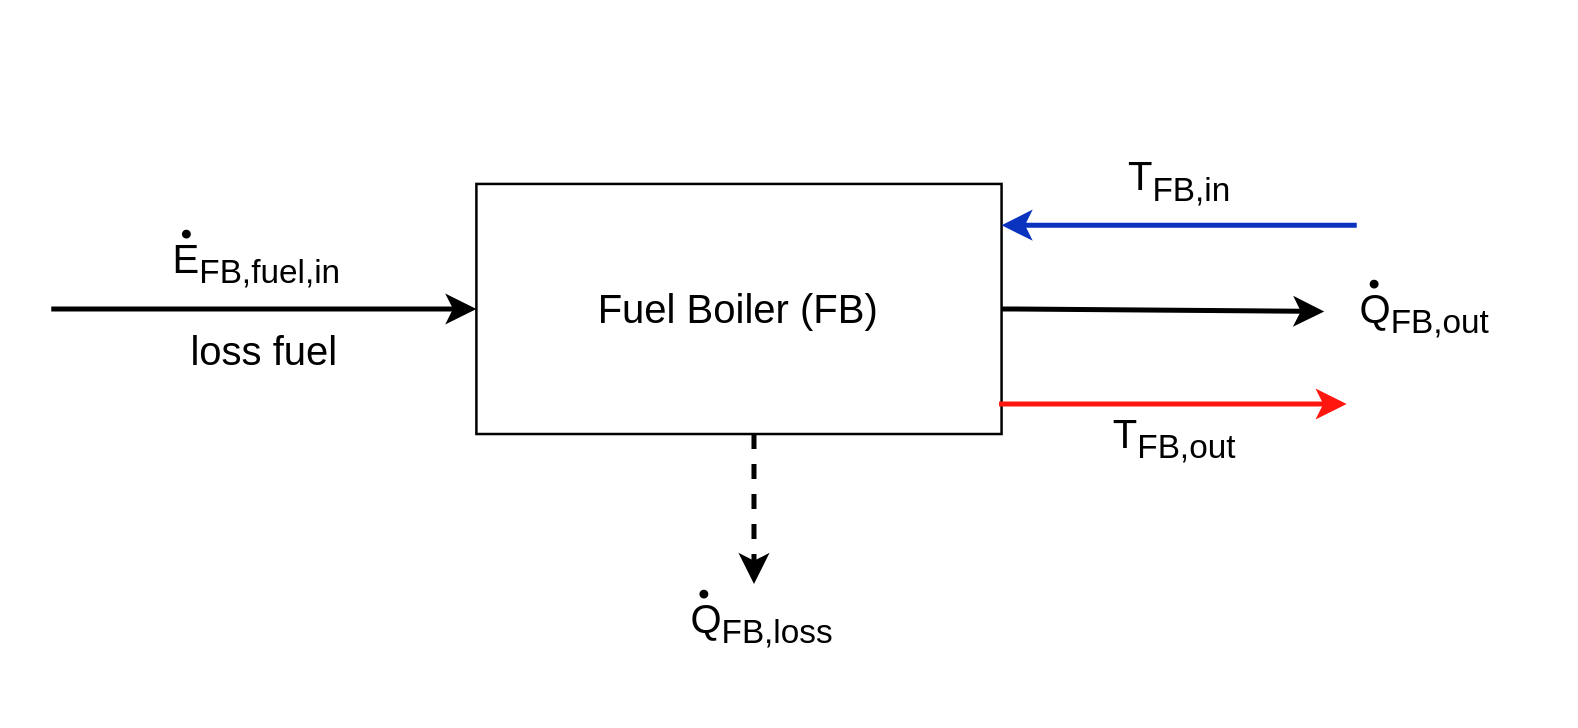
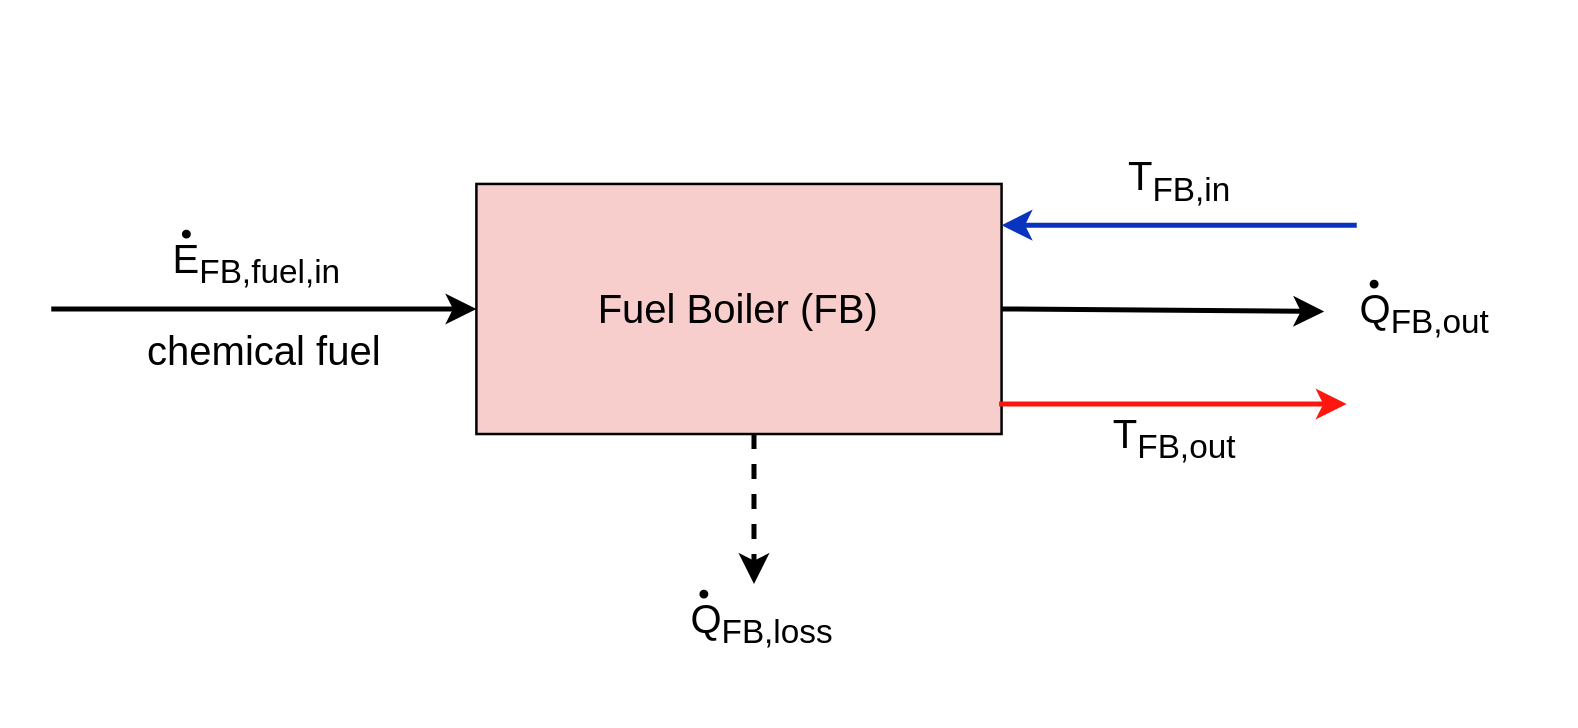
node "Fuel Boiler (FB)": fillcolor #ffffff -> #f8cecc
node "loss fuel": label "loss fuel" -> "chemical fuel"
